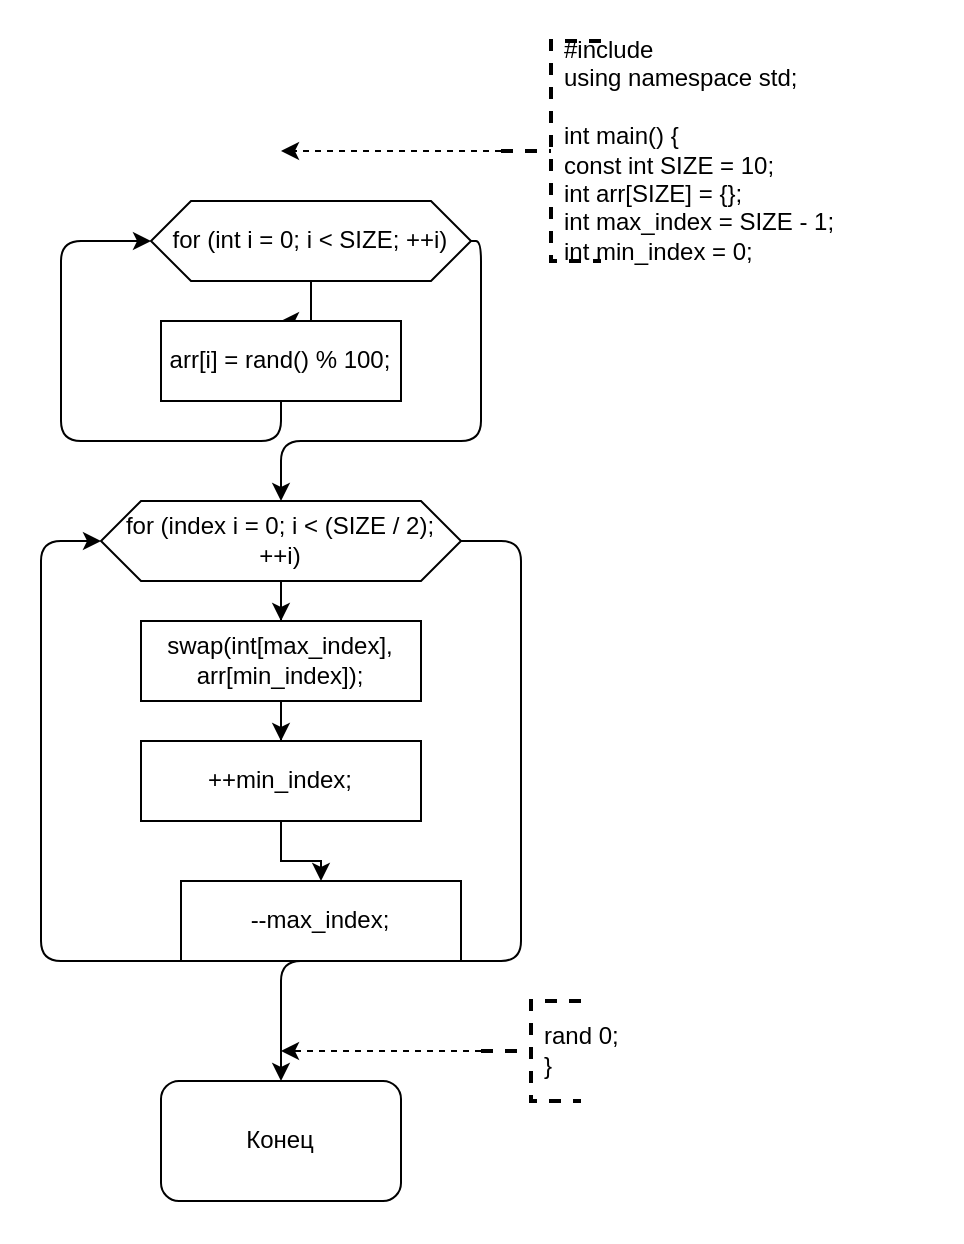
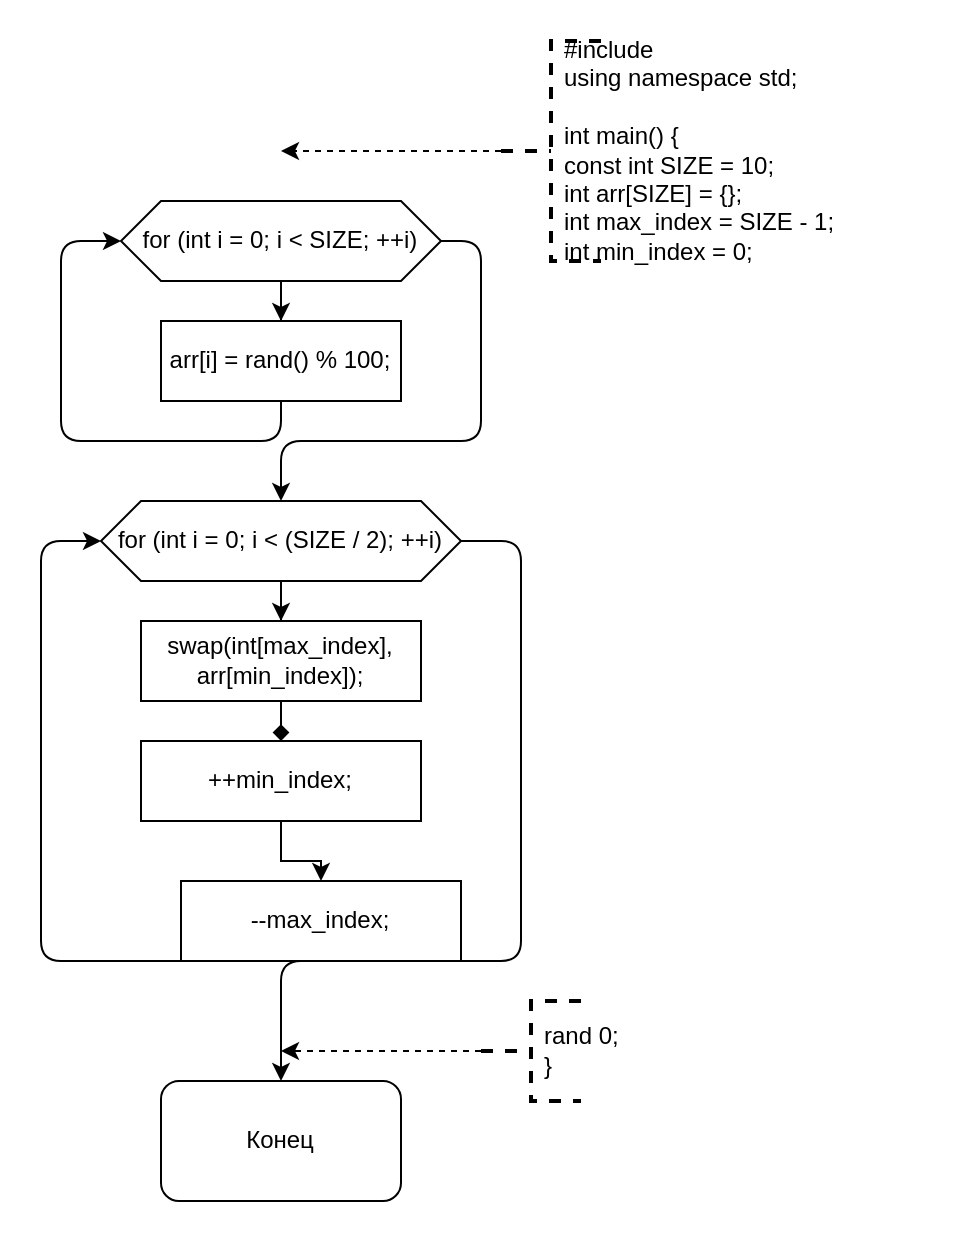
node "for (int i = 0; i < SIZE; ++i)": moved (311, 241) -> (281, 241)
node "for (index i = 0; i < (SIZE / 2); ++i)": label "for (index i = 0; i < (SIZE / 2); ++i)" -> "for (int i = 0; i < (SIZE / 2); ++i)"
edge "swap(int[max_index], arr[min_index]);" -> "++min_index;": arrowhead classic -> diamond
